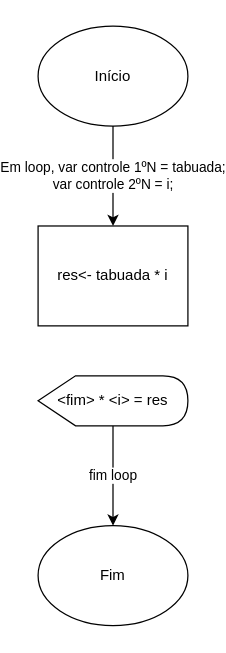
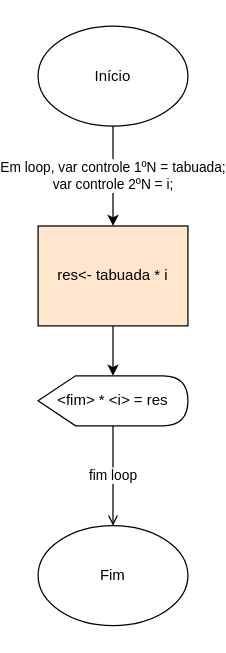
node "res<- tabuada * i": fillcolor #ffffff -> #ffe6cc
edge "res<- tabuada * i" -> "<fim> * <i> = res": added
edge "<fim> * <i> = res" -> "Fim": arrowhead classic -> open
